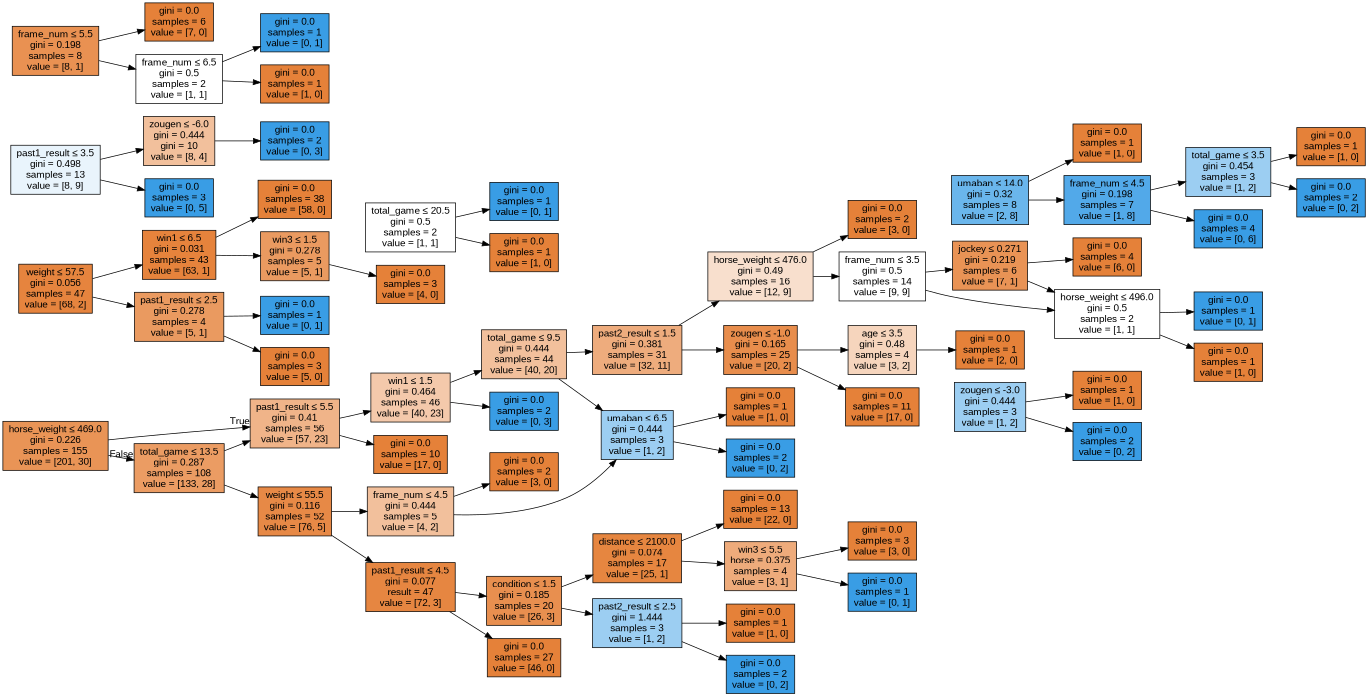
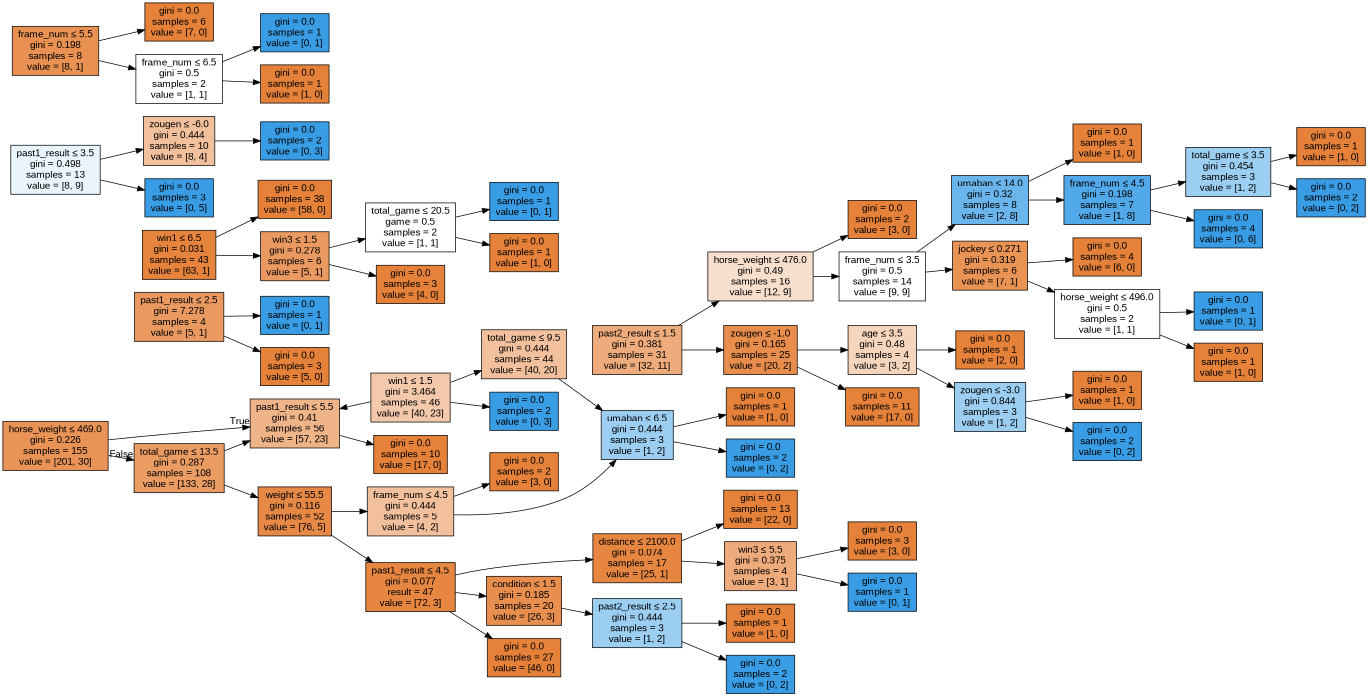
node "zougen ≤ -6.0": text "gini = 10" -> "samples = 10"
node "total_game ≤ 20.5": text "gini = 0.5" -> "game = 0.5"
edge "win3 ≤ 1.5" -> "total_game ≤ 20.5": added
node "jockey ≤ 0.271": text "gini = 0.219" -> "gini = 0.319"
node "win3 ≤ 1.5": text "samples = 5" -> "samples = 6"
node "weight ≤ 57.5": removed
edge "frame_num ≤ 3.5" -> "horse_weight ≤ 496.0": now "frame_num ≤ 3.5" -> "umaban ≤ 14.0"
node "past1_result ≤ 2.5": text "gini = 0.278" -> "gini = 7.278"
edge "total_game ≤ 9.5" -> "past2_result ≤ 1.5": removed
edge "age ≤ 3.5" -> "zougen ≤ -3.0": added
node "win1 ≤ 1.5": text "gini = 0.464" -> "gini = 3.464"
node "zougen ≤ -3.0": text "gini = 0.444" -> "gini = 0.844"
edge "past1_result ≤ 5.5" -> "win1 ≤ 1.5": reversed
node "win3 ≤ 5.5": text "horse = 0.375" -> "gini = 0.375"
edge "condition ≤ 1.5" -> "distance ≤ 2100.0": now "past1_result ≤ 4.5" -> "distance ≤ 2100.0"
node "past2_result ≤ 2.5": text "gini = 1.444" -> "gini = 0.444"
